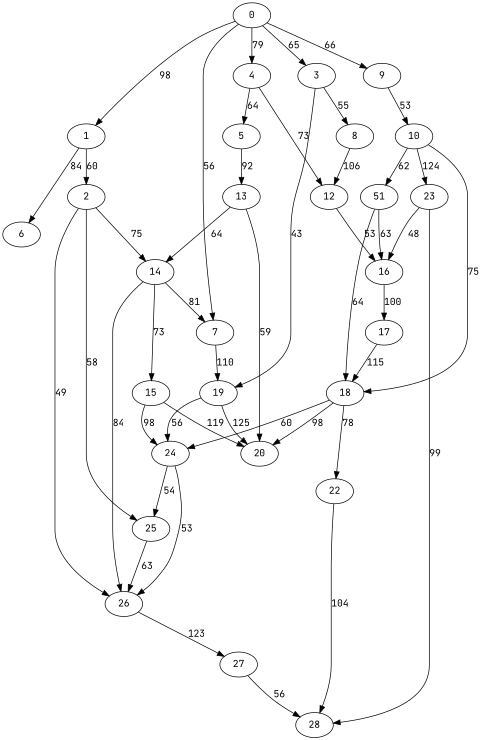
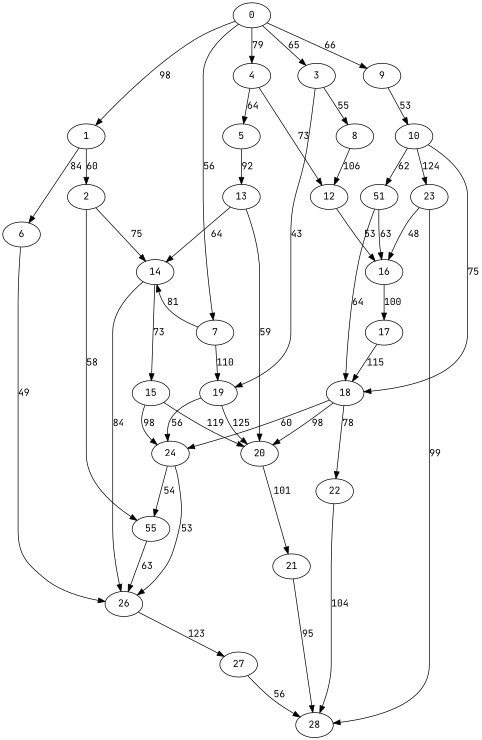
edge "14" -> "7": reversed
edge "2" -> "26": now "6" -> "26"
node "25": label "25" -> "55"
node "21": added
